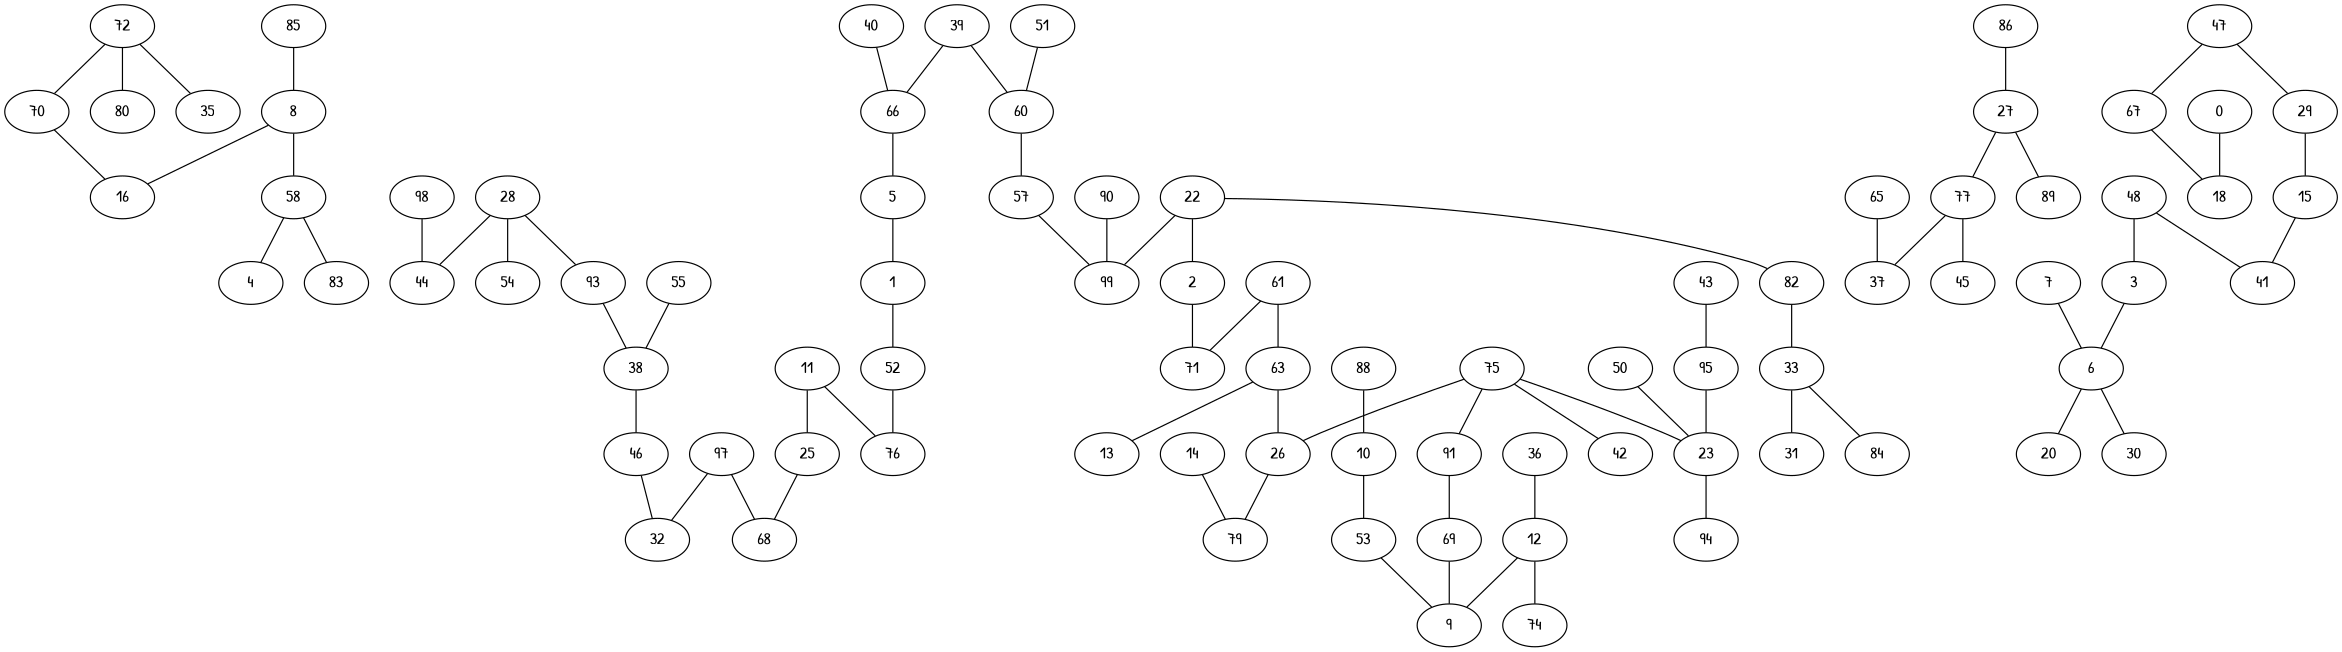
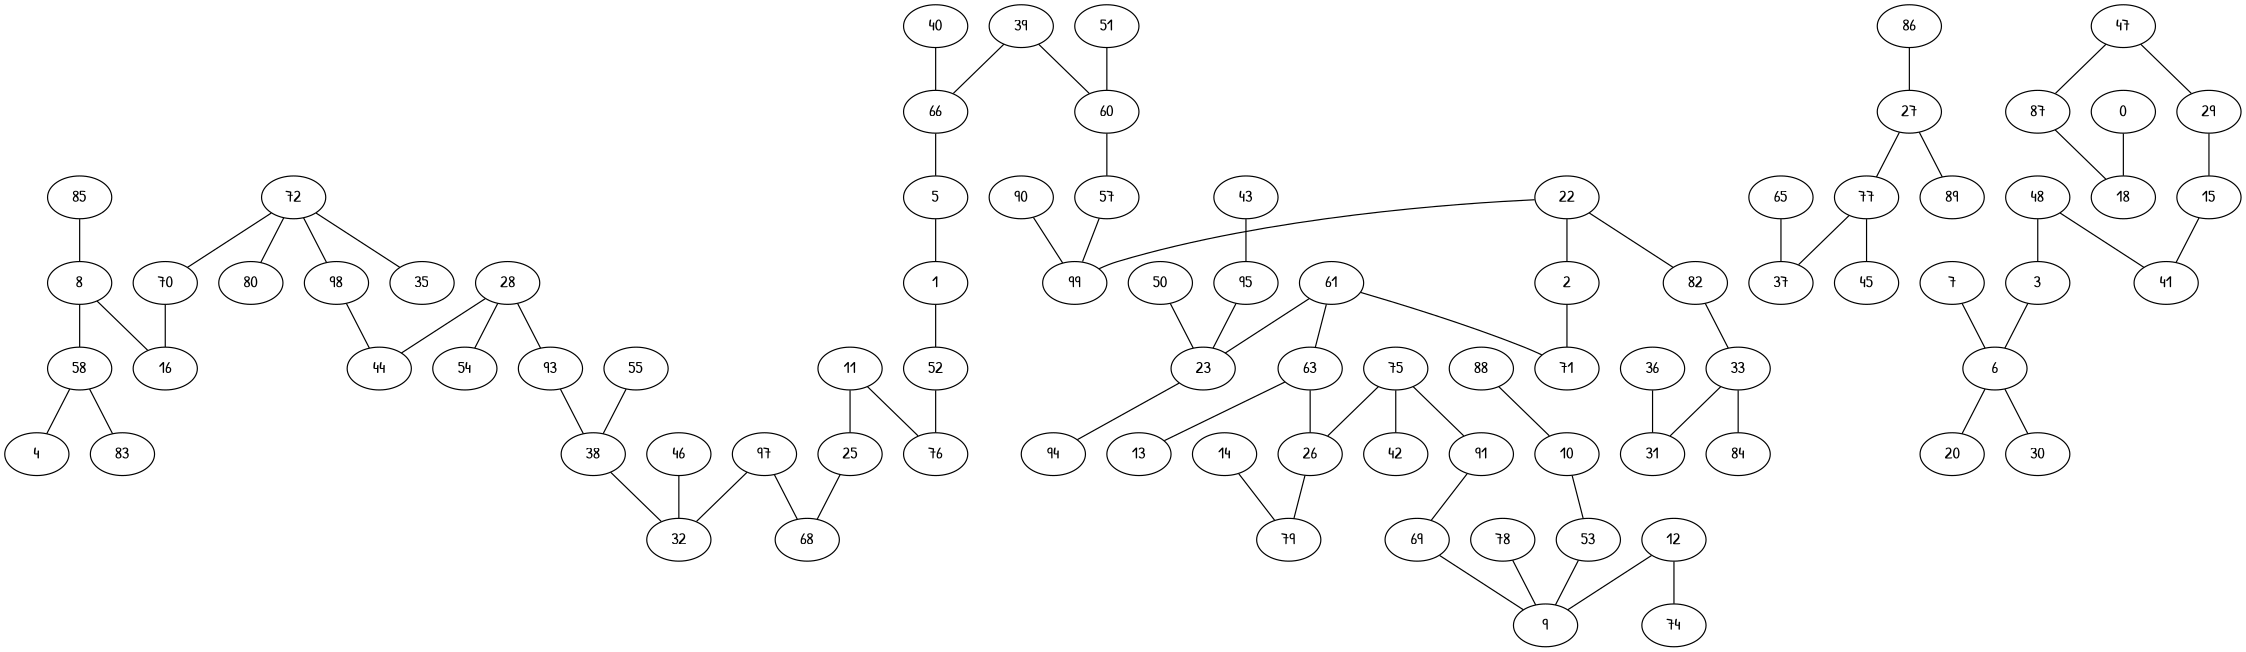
node "67": label "67" -> "87"
edge "72" -- "98": added
edge "75" -- "23": now "61" -- "23"
edge "38" -- "46": now "38" -- "32"
edge "36" -- "12": now "36" -- "31"
node "78": added
